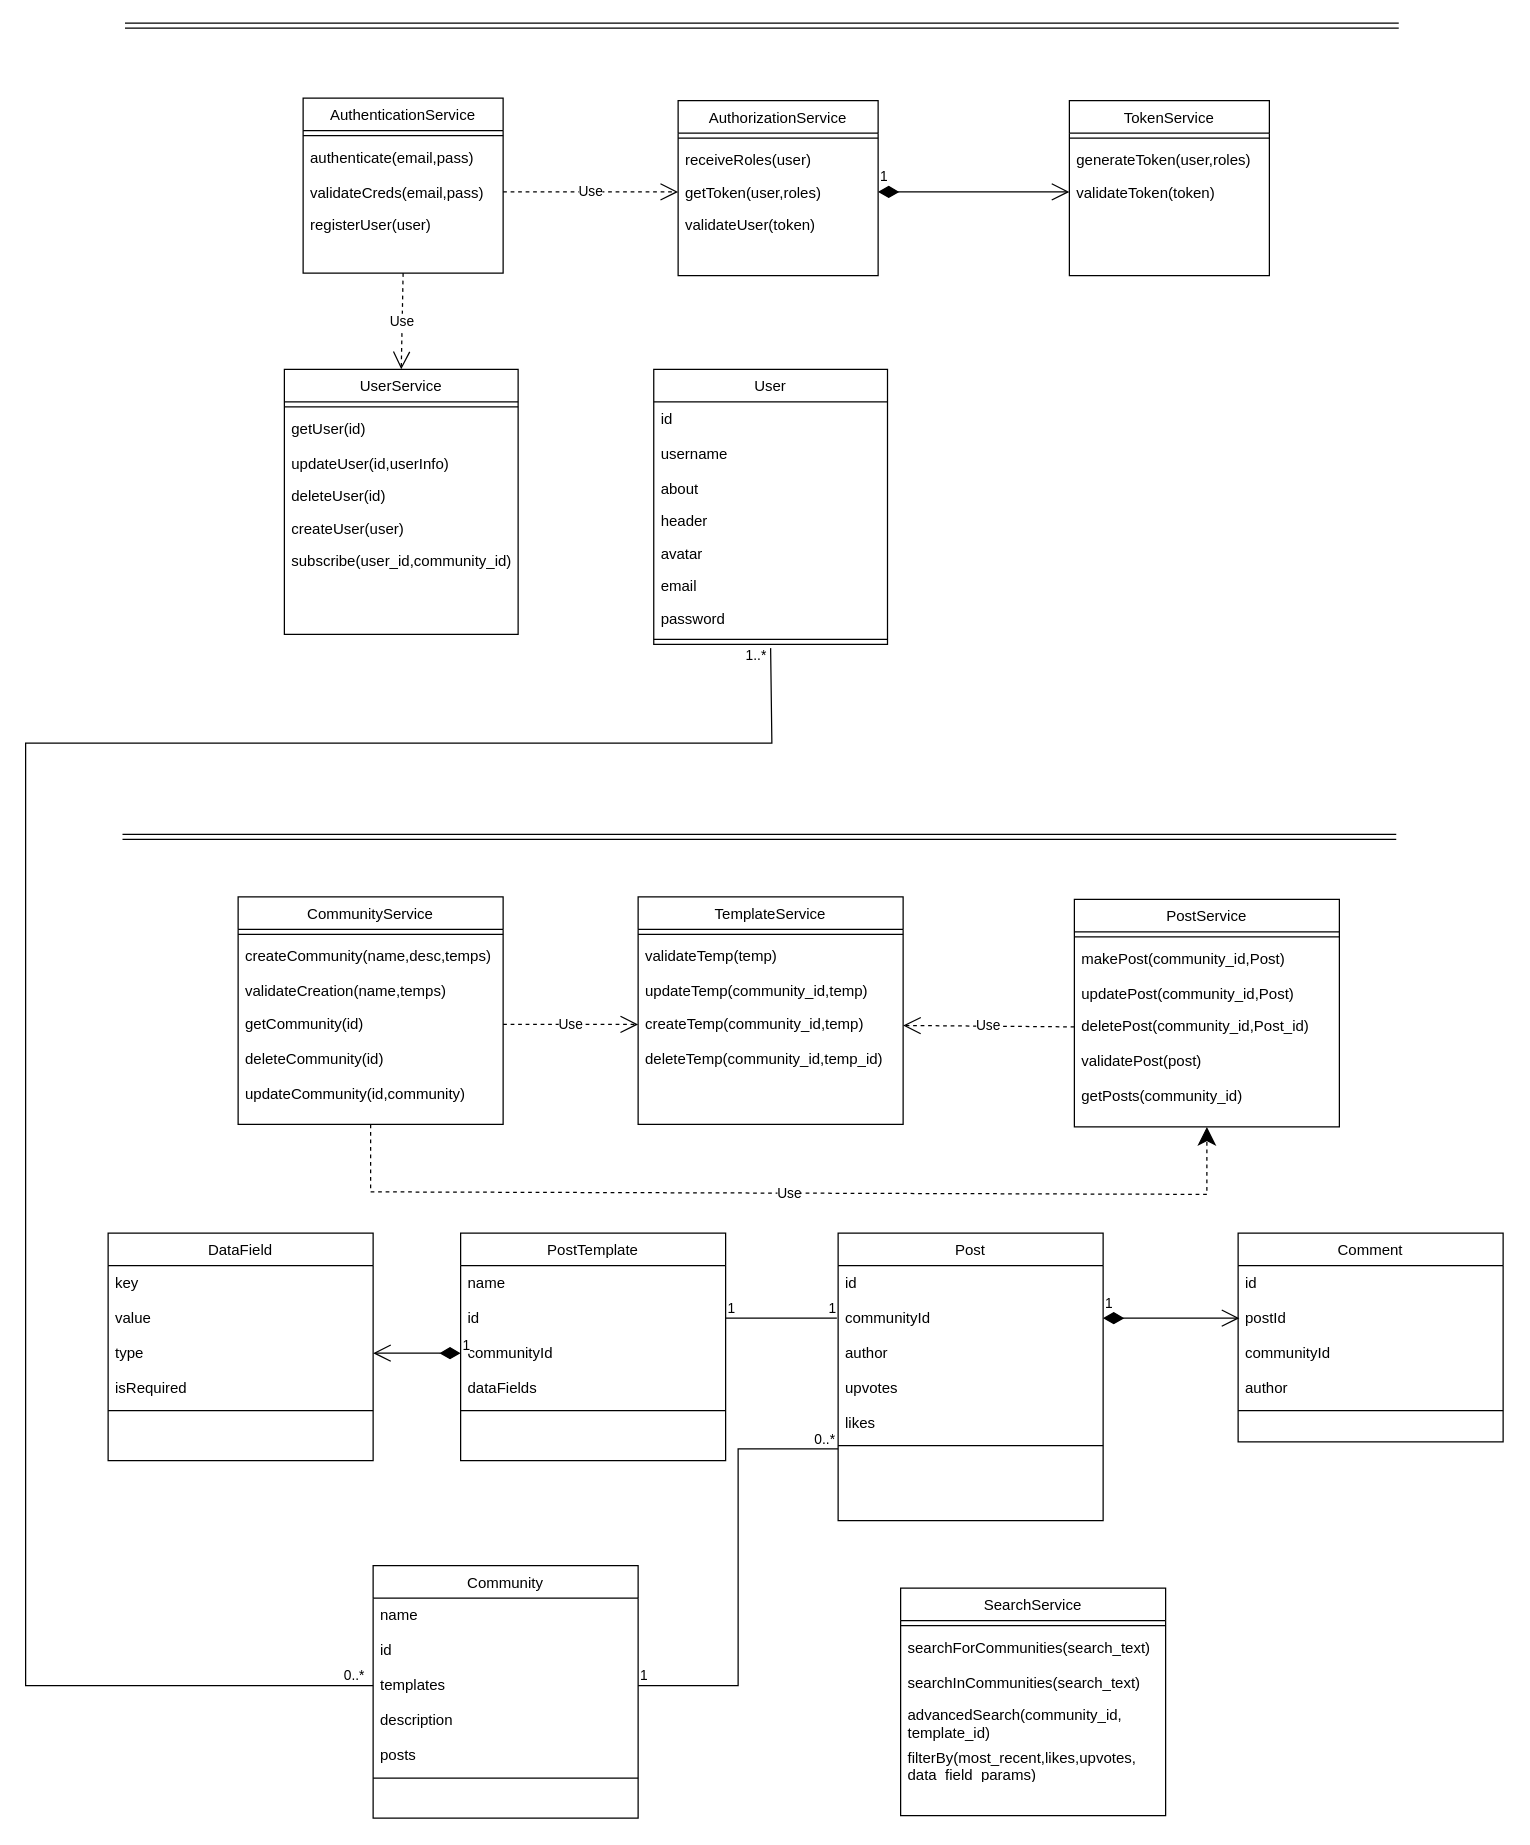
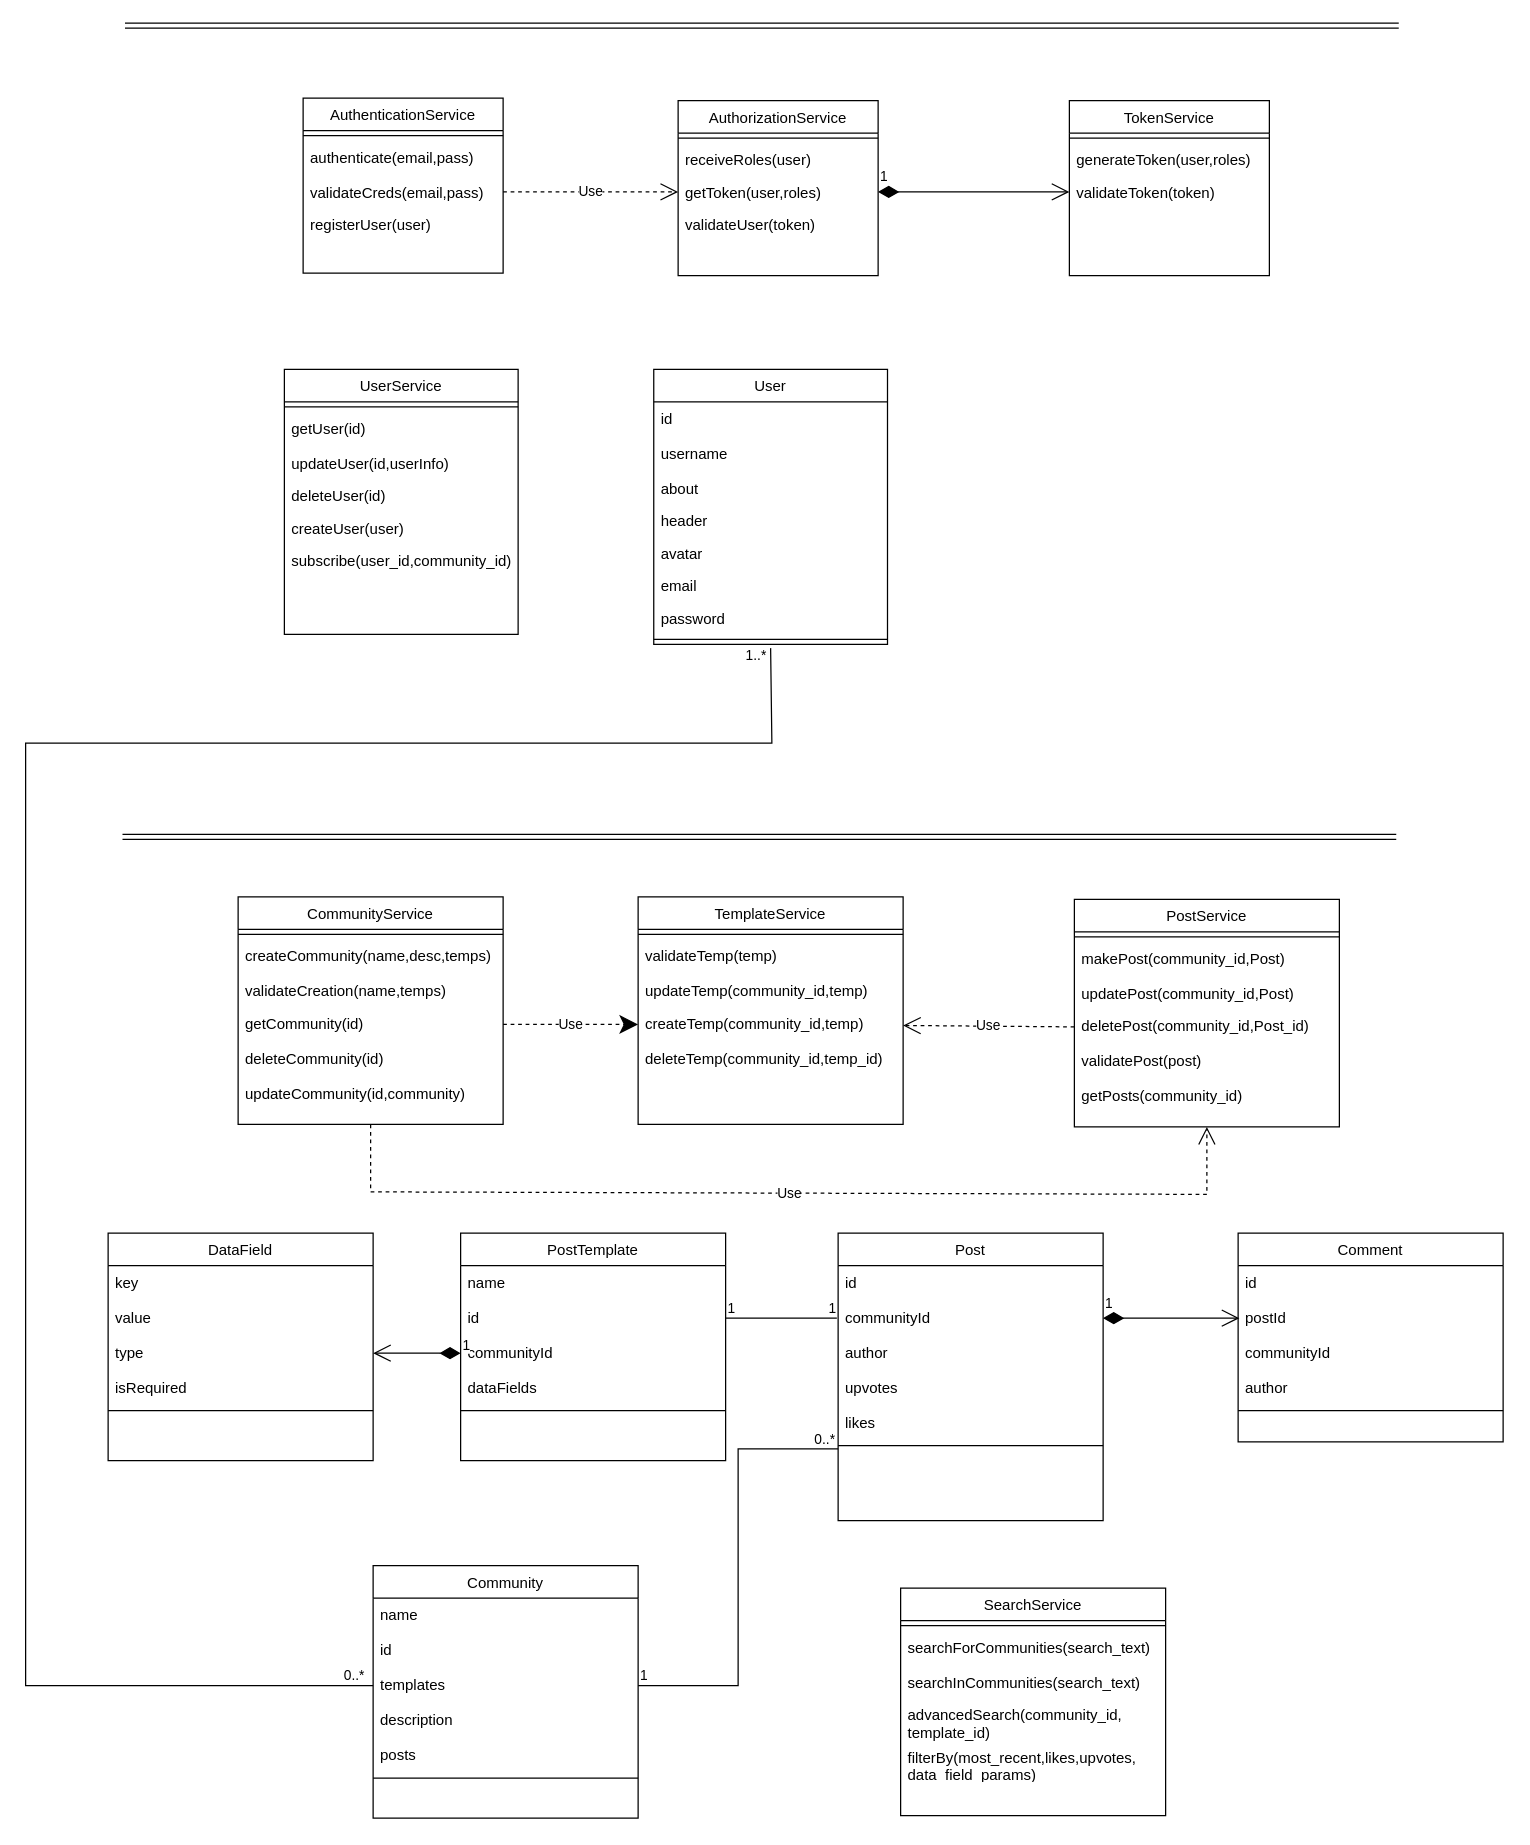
edge "AuthenticationService" -> "UserService": removed, label "Use"
edge "getCommunity(id)" -> "createTemp(community_id,temp)": arrowhead open -> classic
edge "CommunityService" -> "PostService": arrowhead classic -> open
